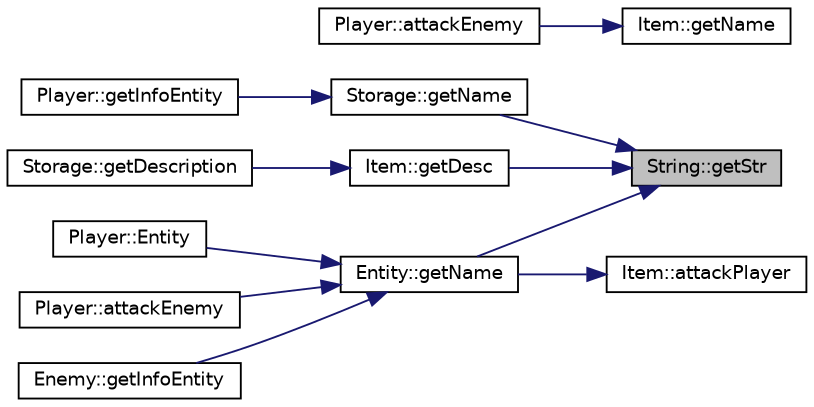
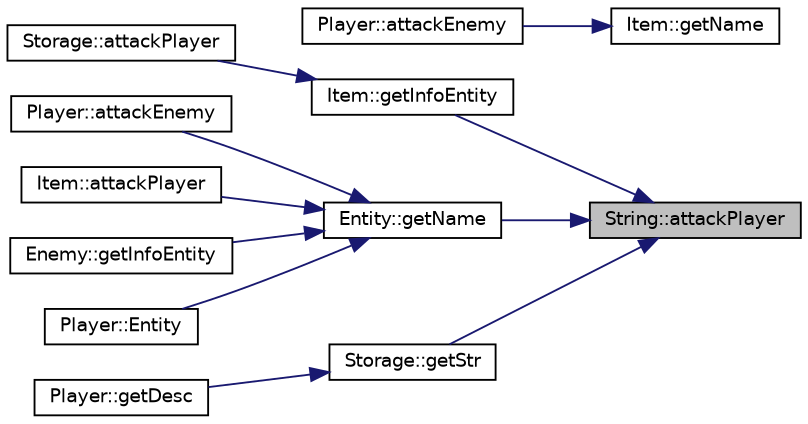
node "Player::getInfoEntity": label "Player::getInfoEntity" -> "Player::getDesc"
node "Storage::getName": label "Storage::getName" -> "Storage::getStr"
node "Storage::getDescription": label "Storage::getDescription" -> "Storage::attackPlayer"
node "Item::getDesc": label "Item::getDesc" -> "Item::getInfoEntity"
node "String::getStr": label "String::getStr" -> "String::attackPlayer"
edge "Entity::getName" -> "Item::attackPlayer": reversed
